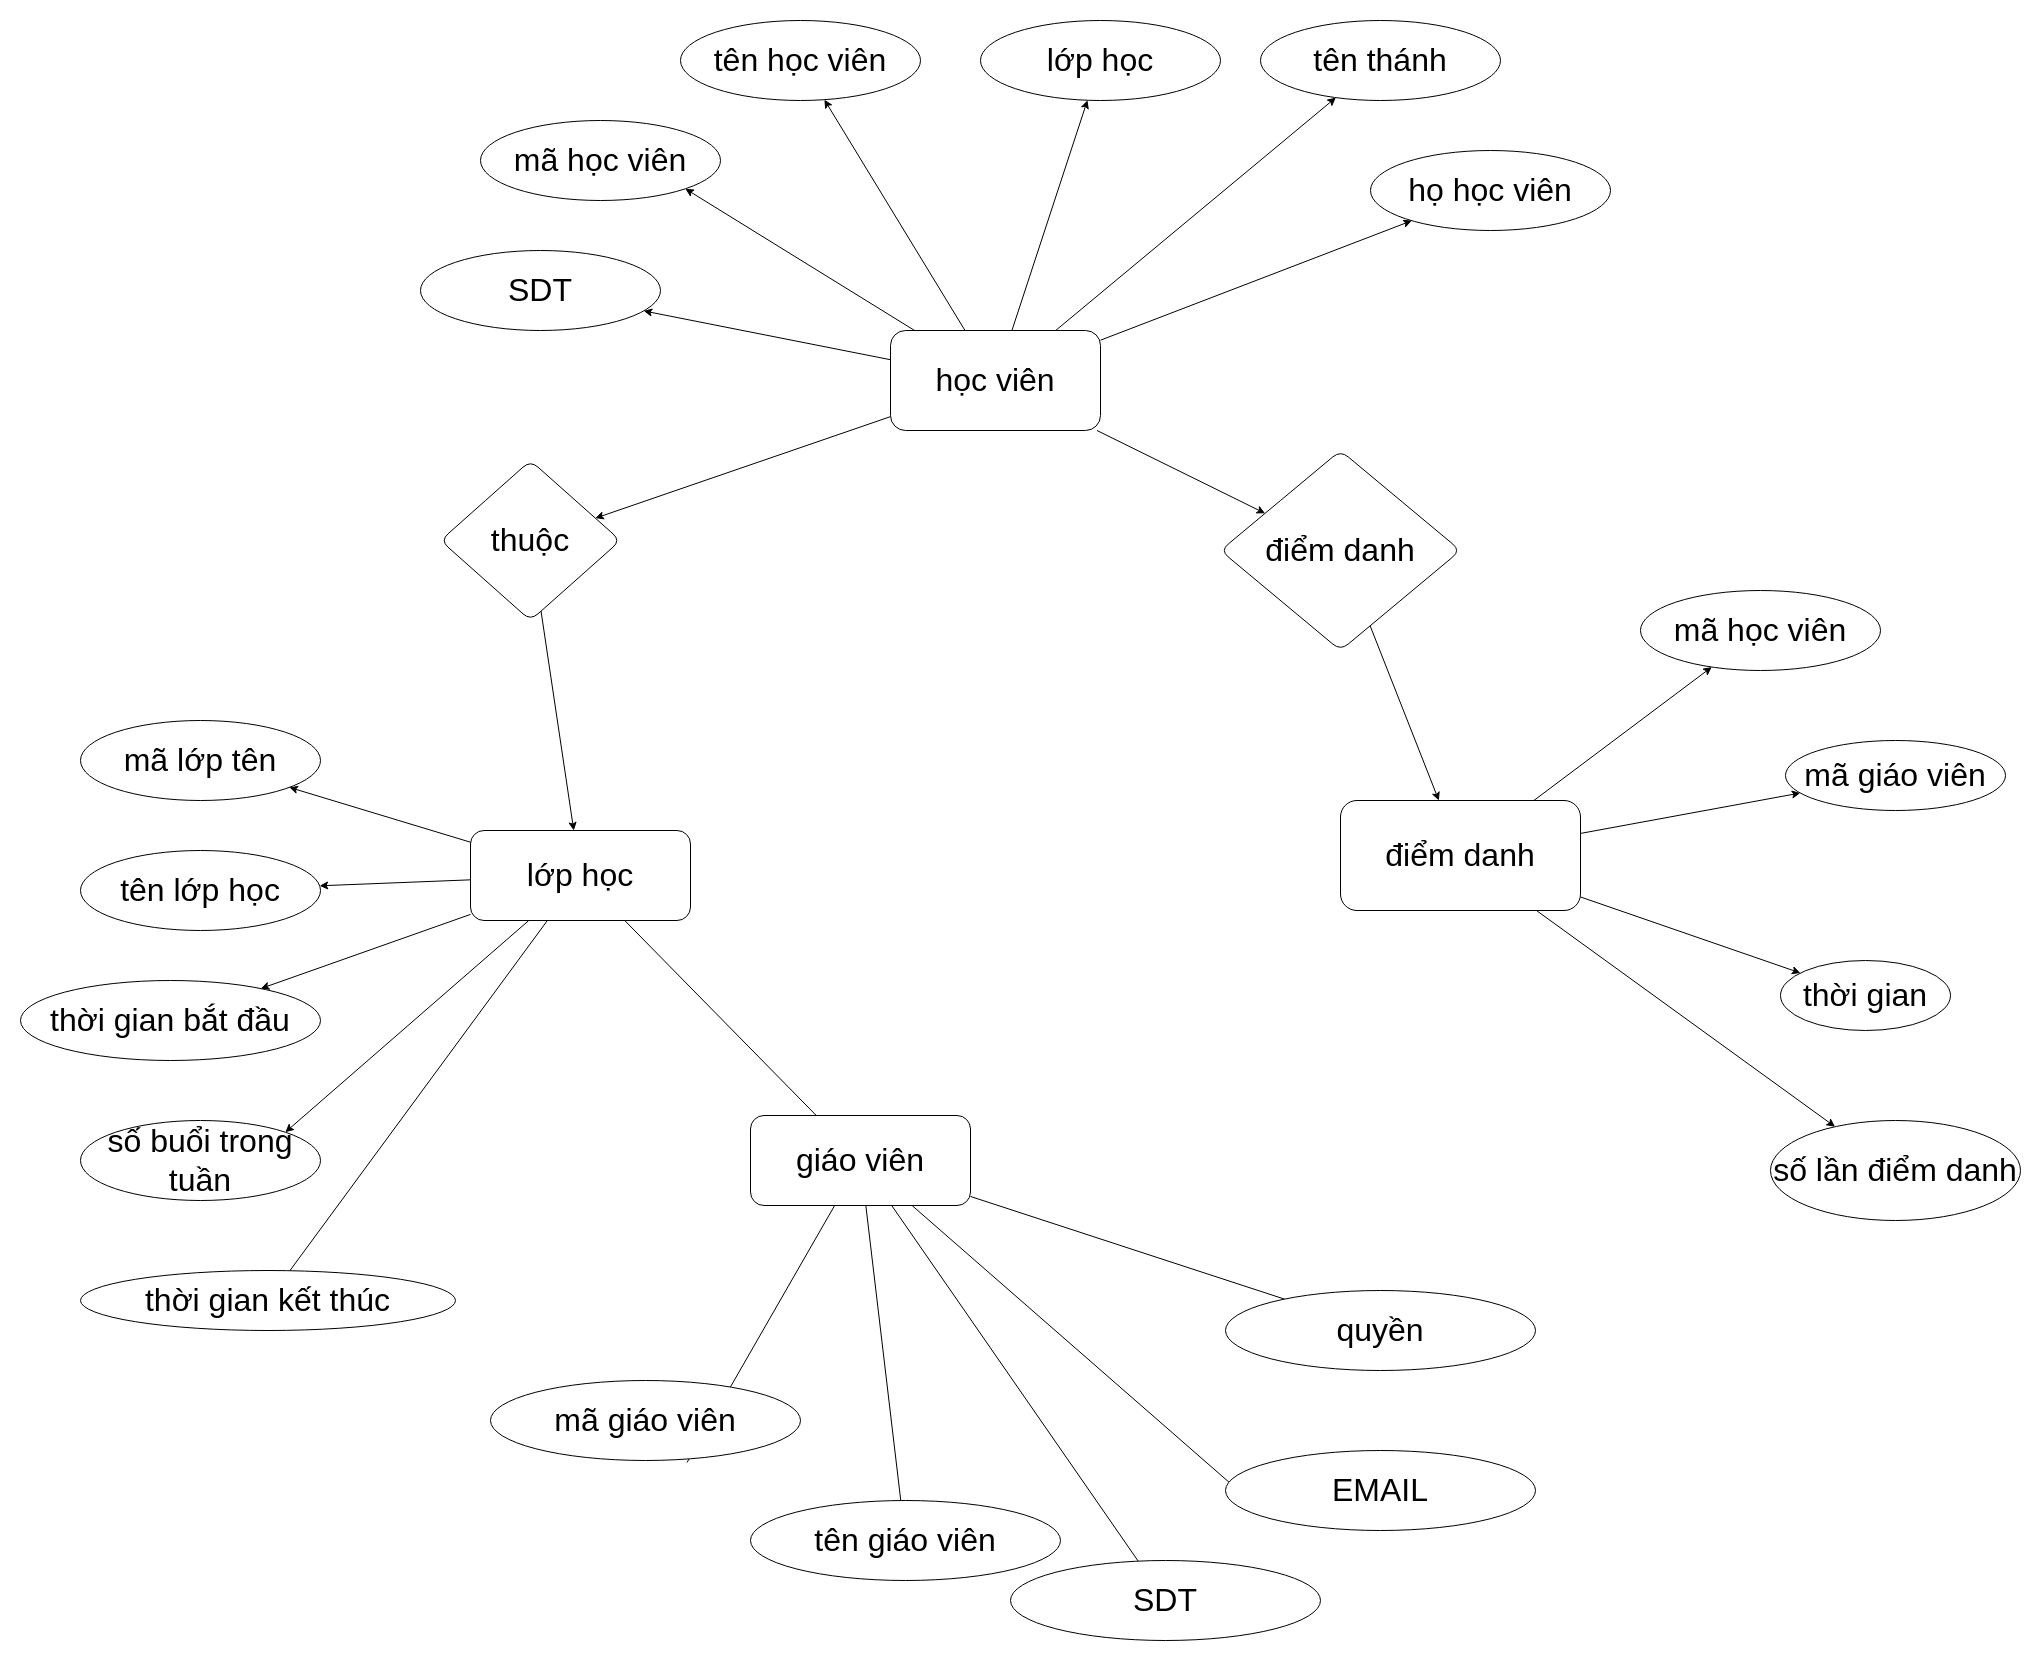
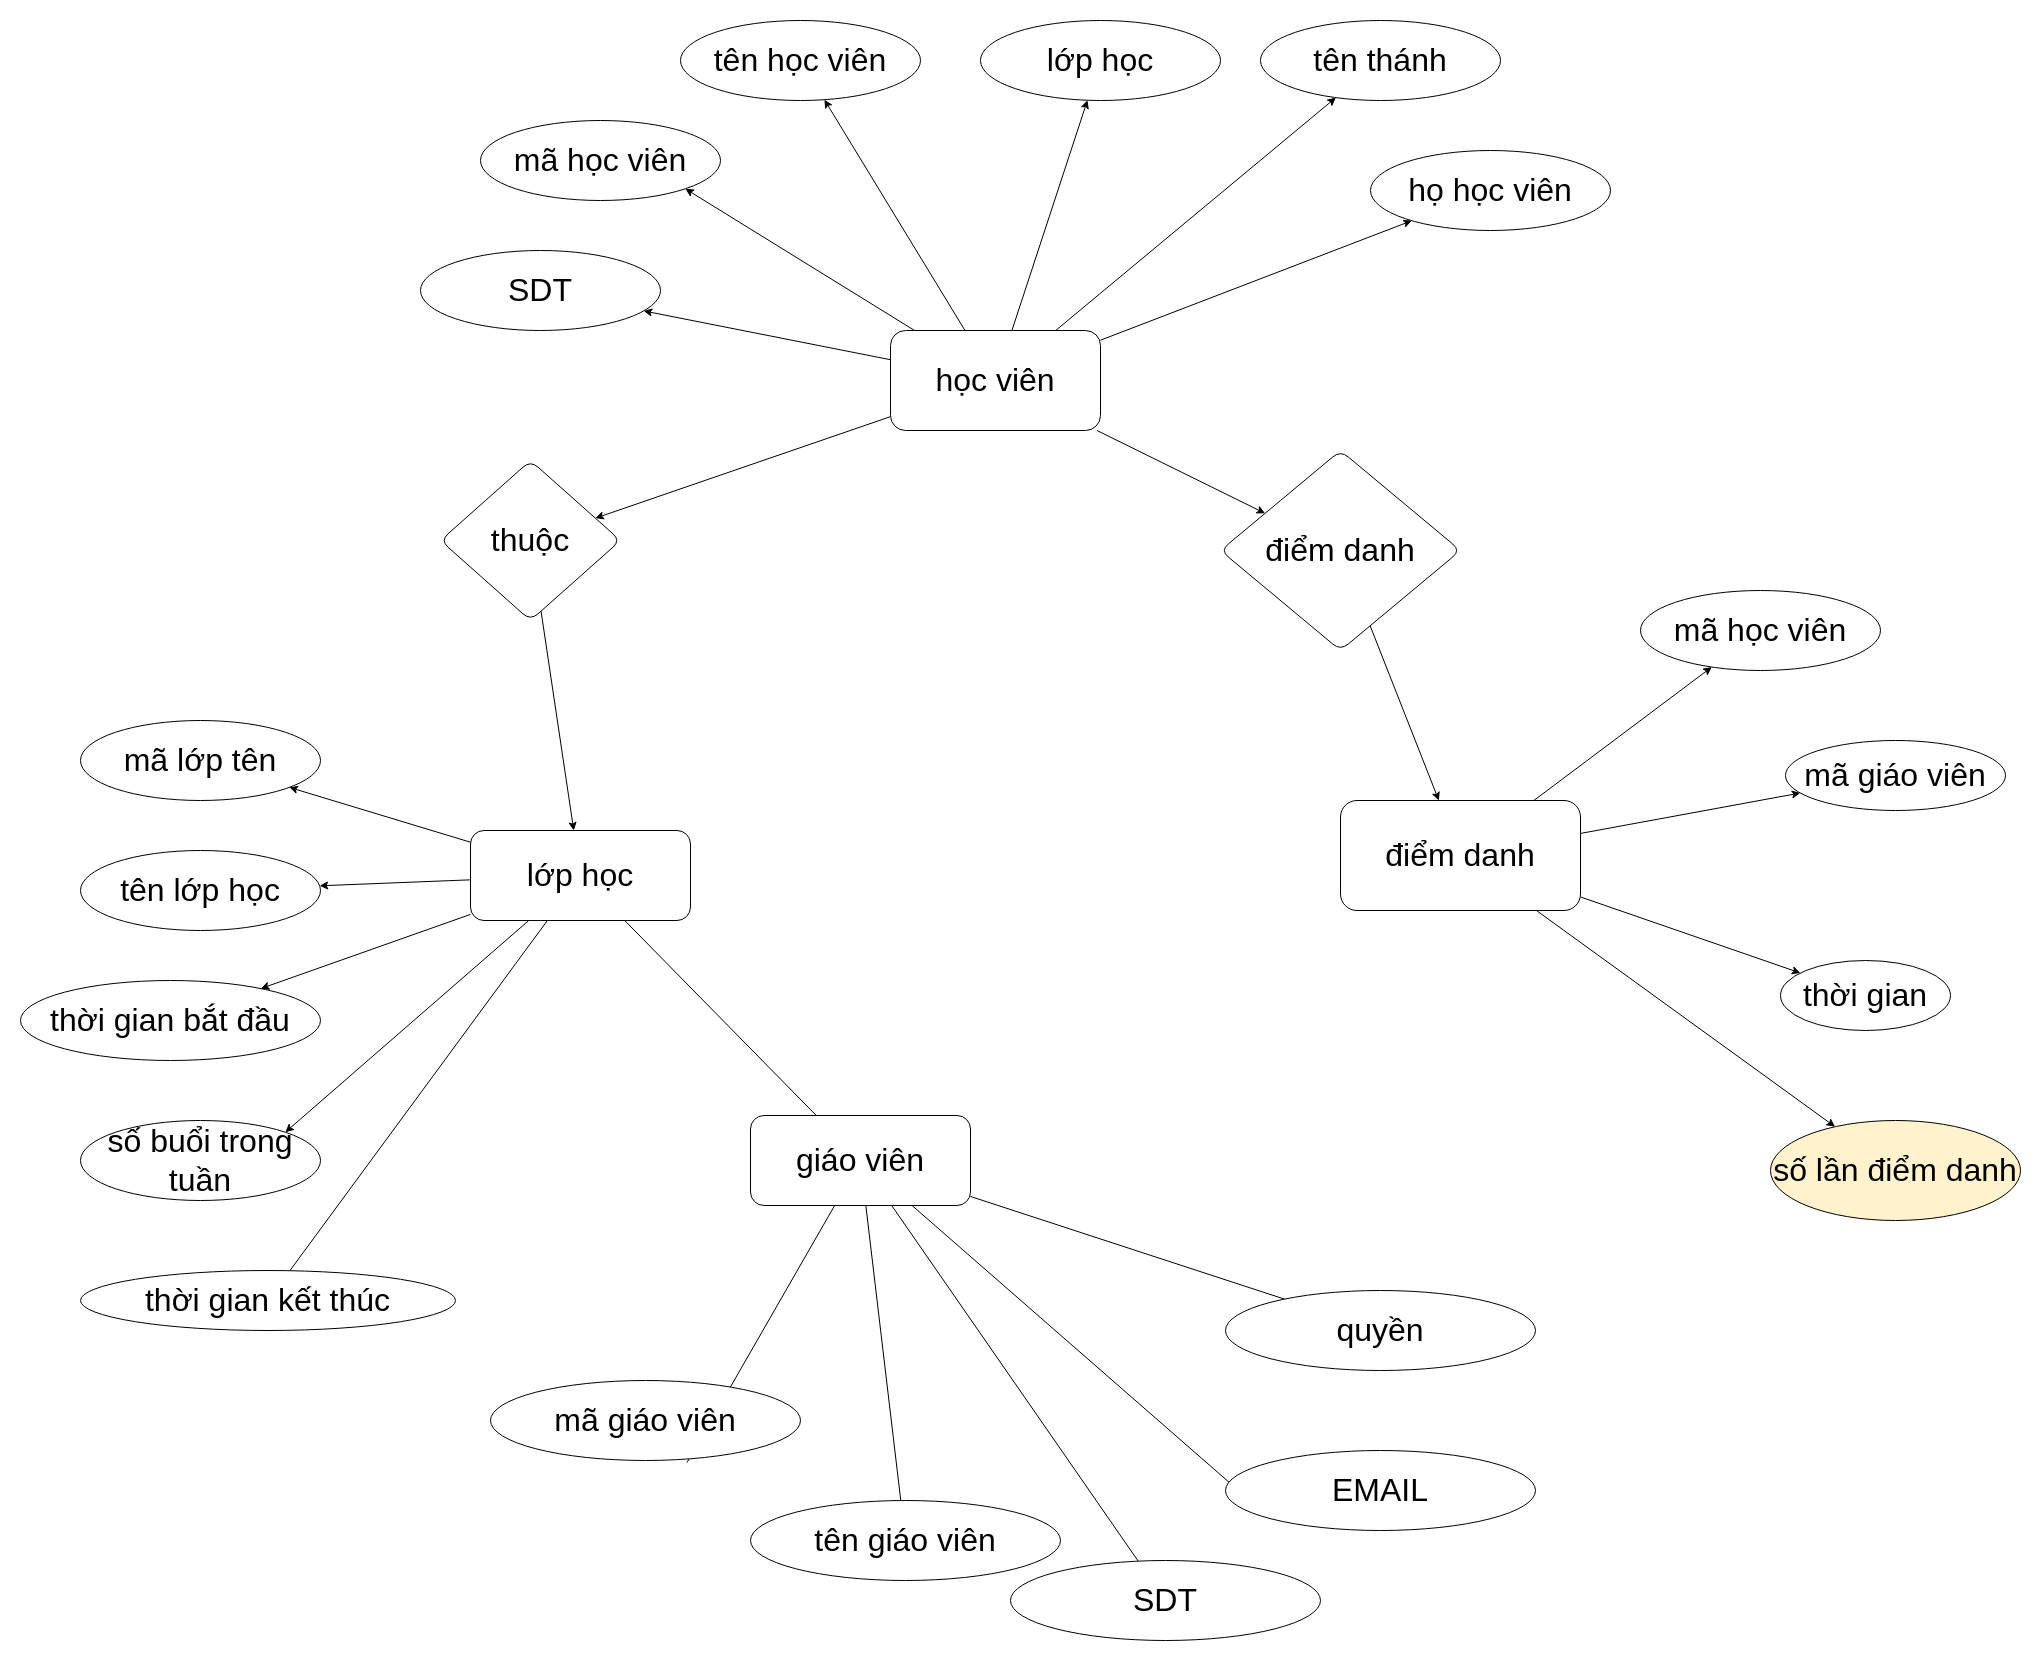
node "số lần điểm danh": fillcolor #ffffff -> #fff2cc
